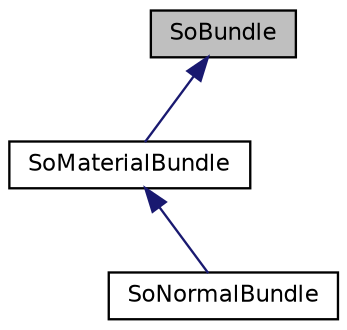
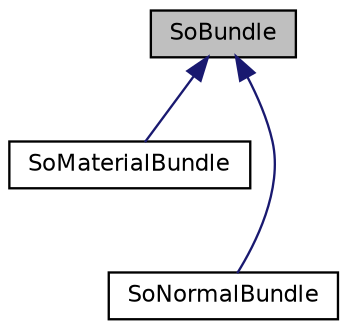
edge "SoNormalBundle" -> "SoMaterialBundle": now "SoNormalBundle" -> "SoBundle"
